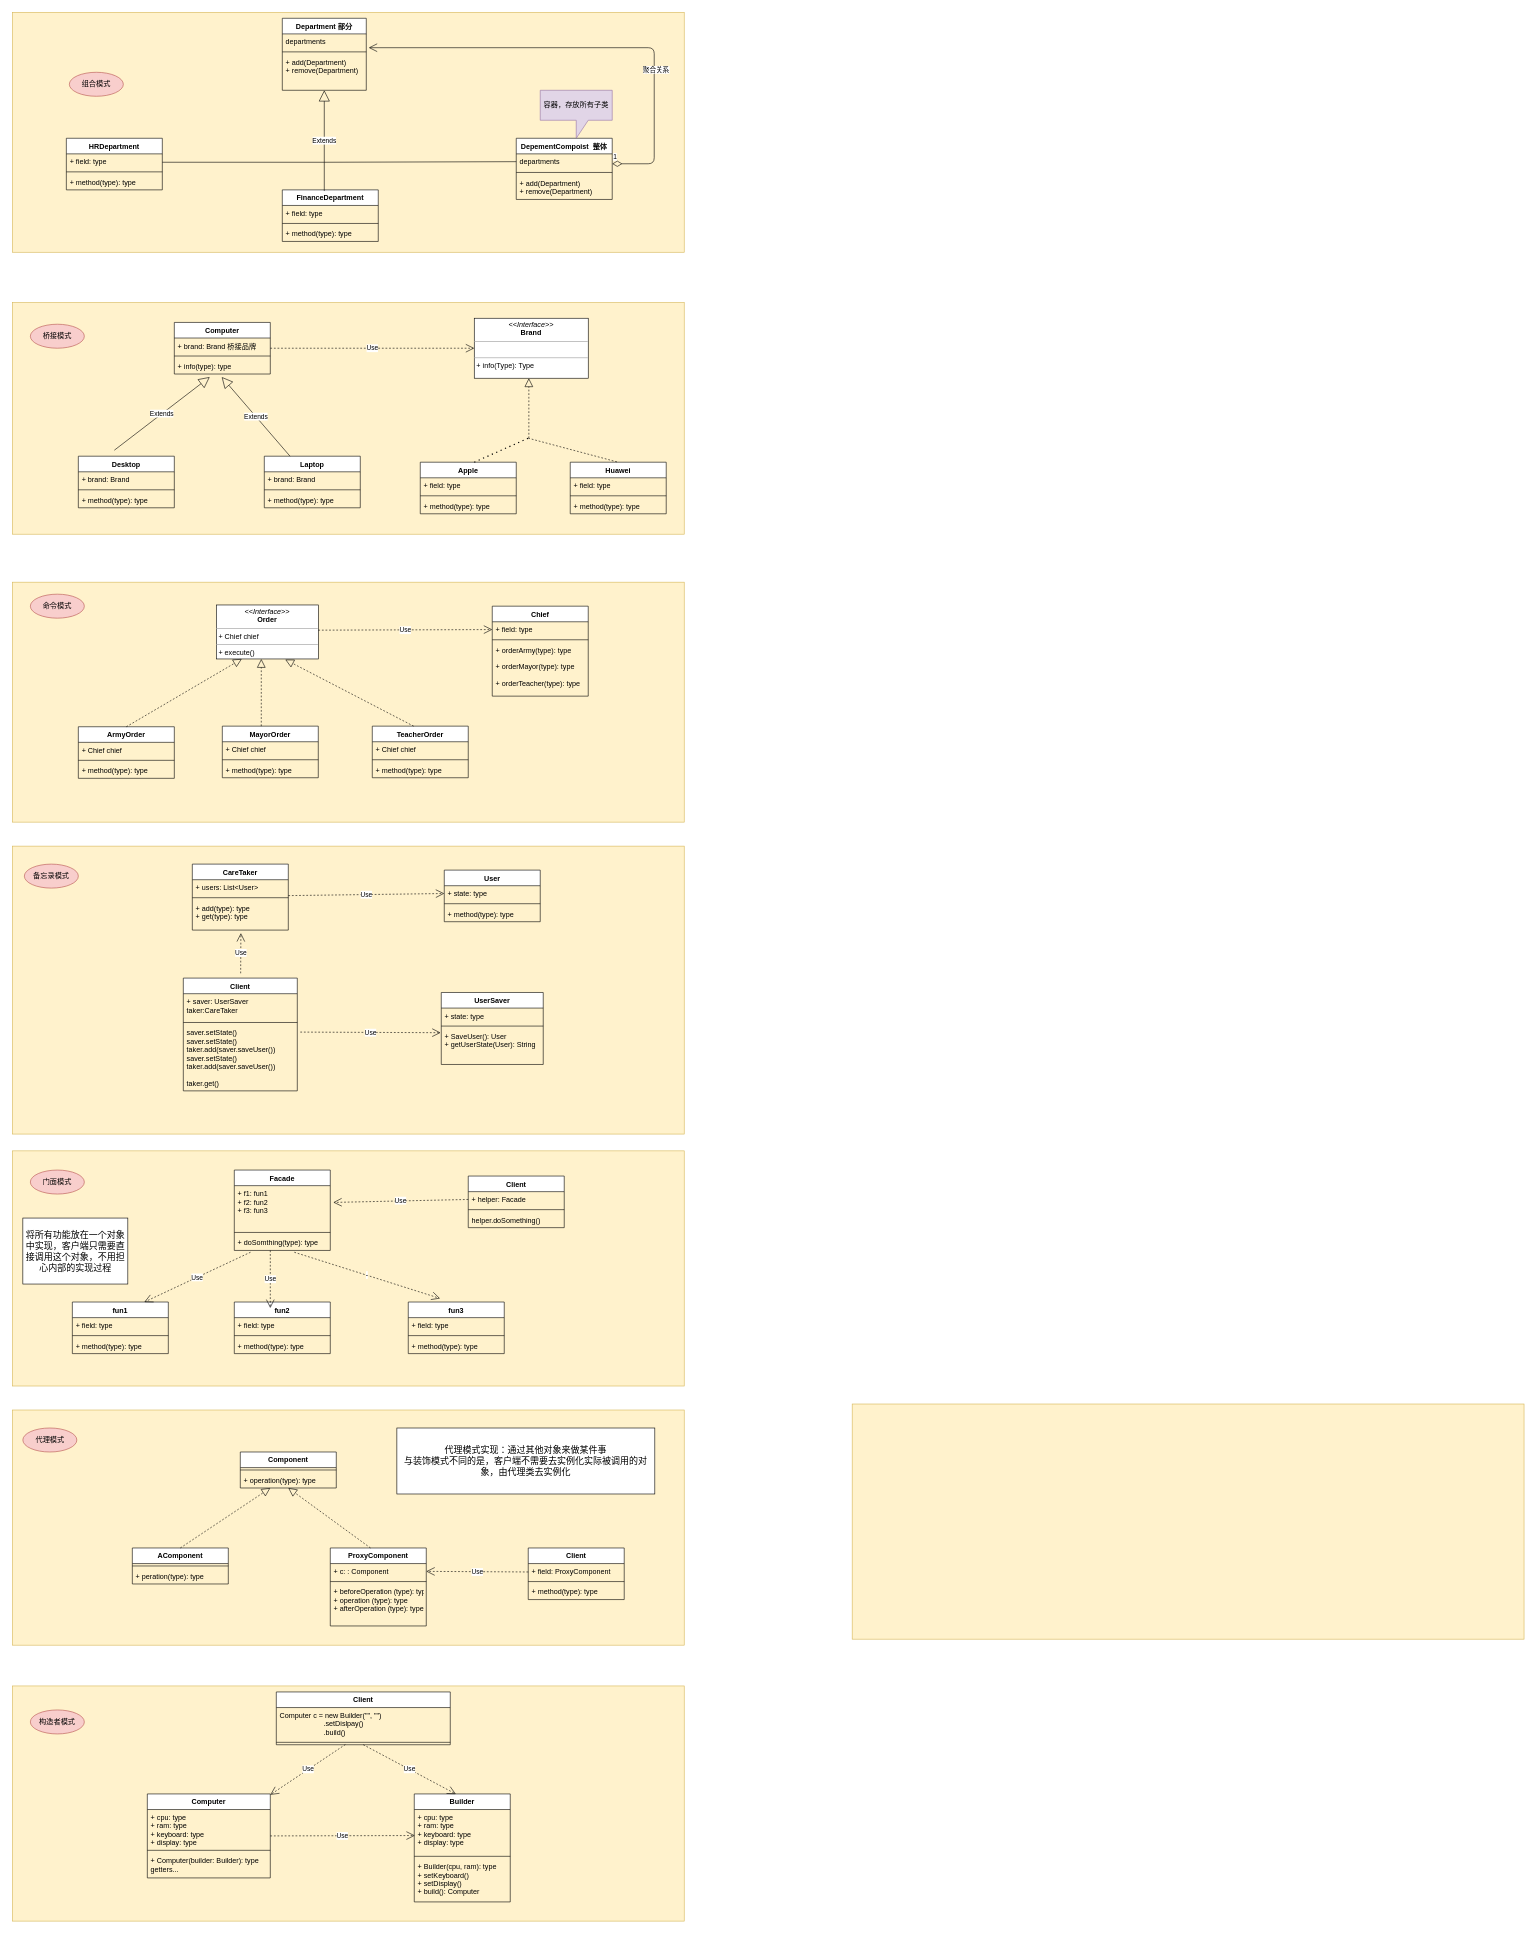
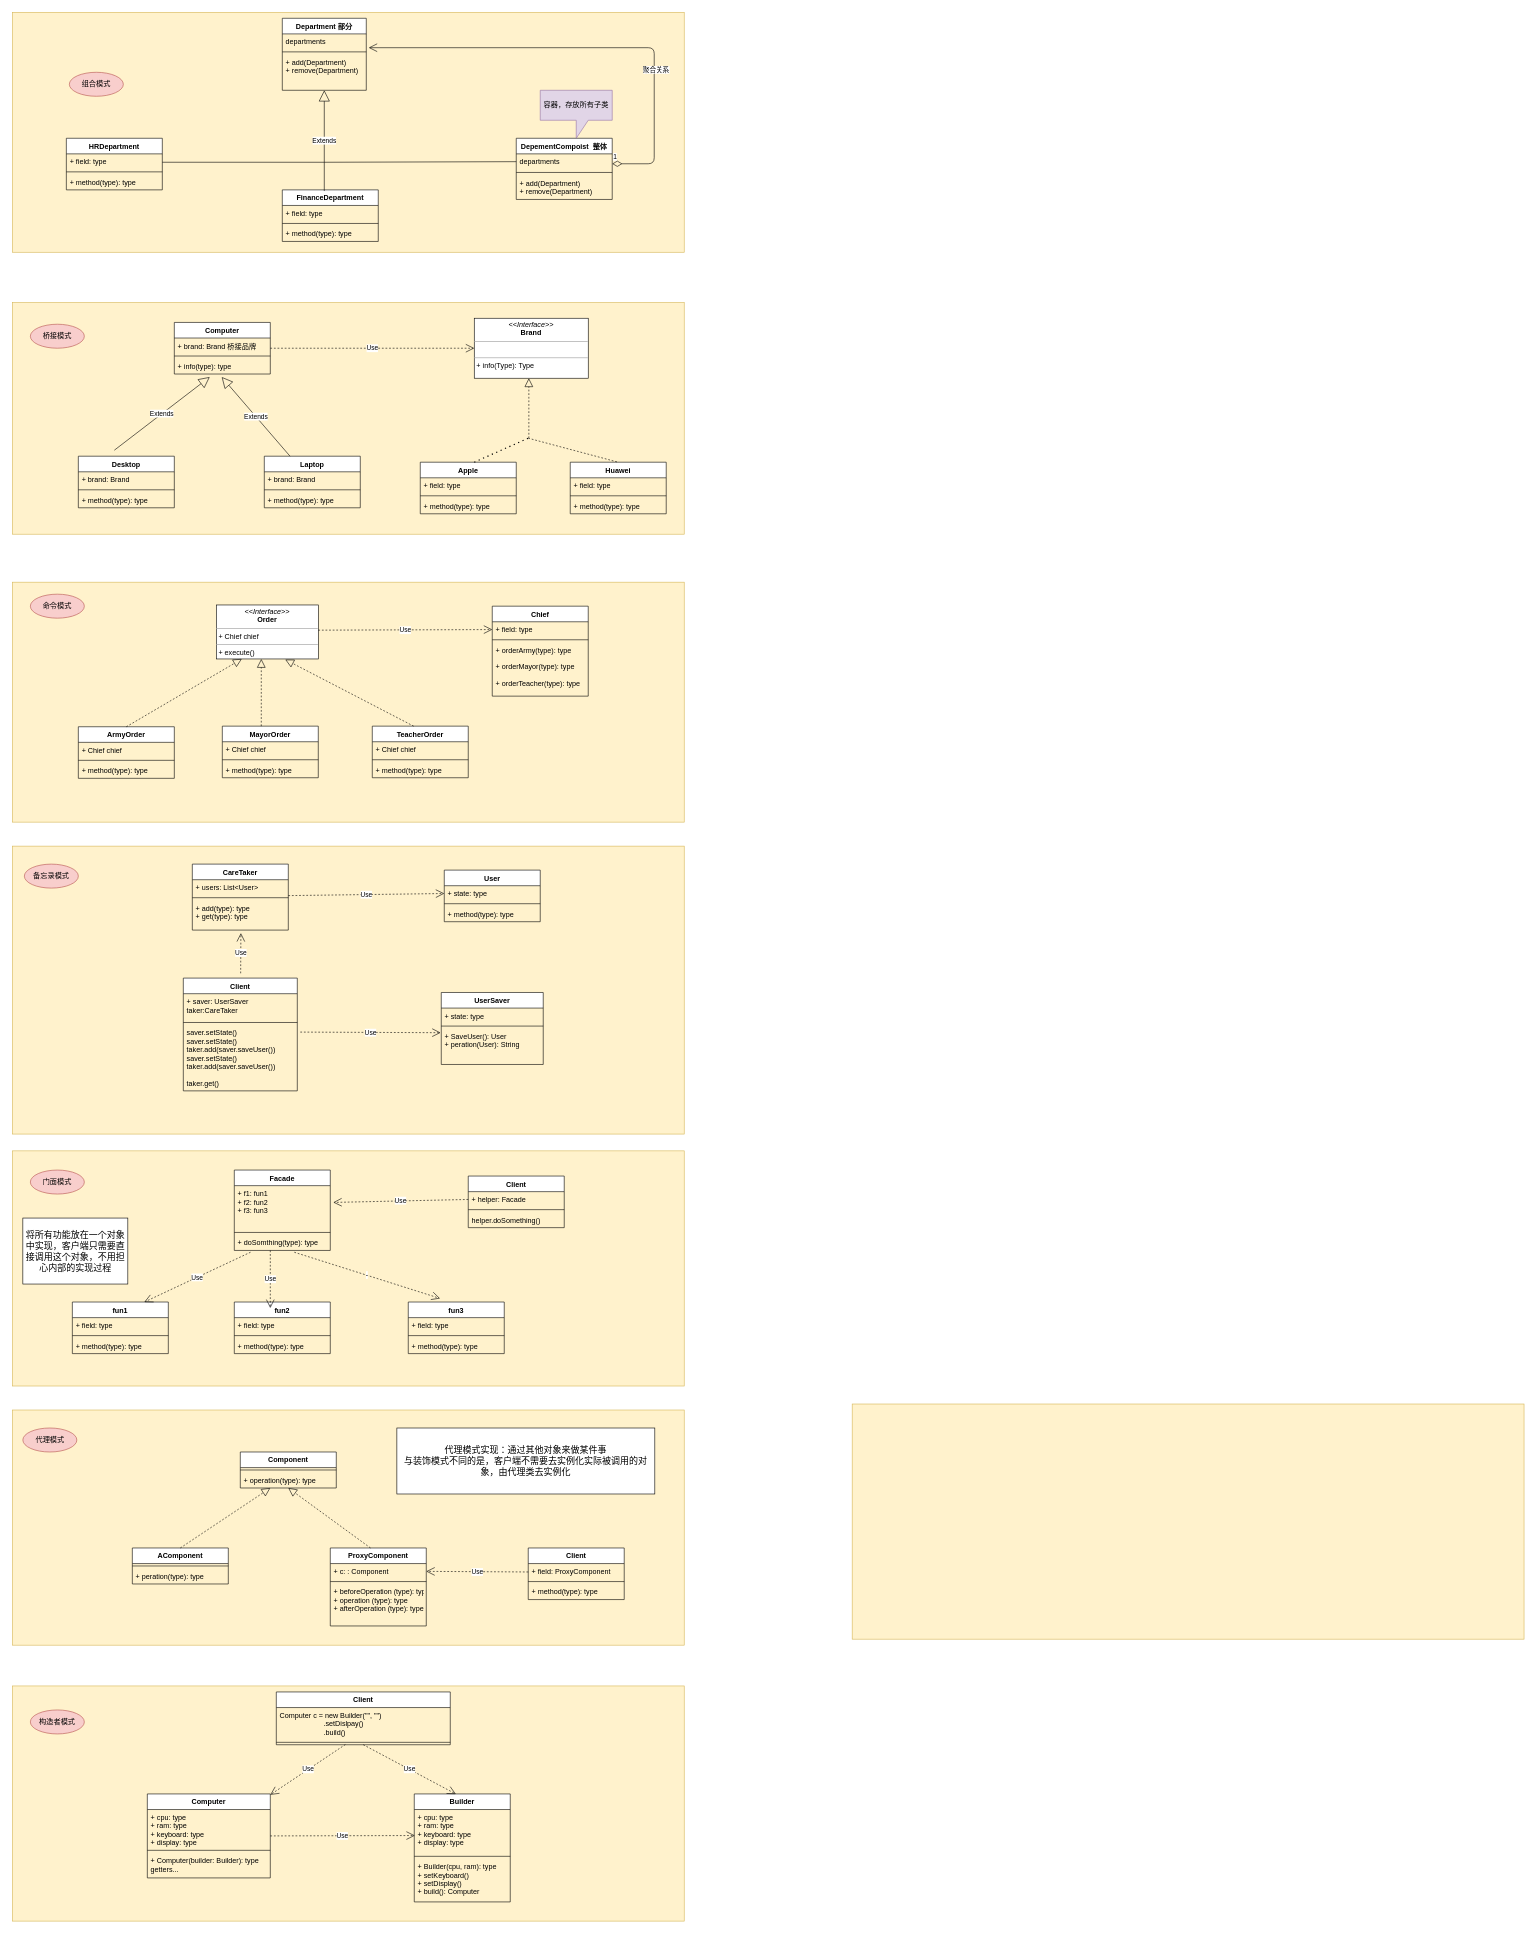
node "+ SaveUser(): User + getUserState(User): String": label "+ SaveUser(): User + getUserState(User): String" -> "+ SaveUser(): User + peration(User): String"
